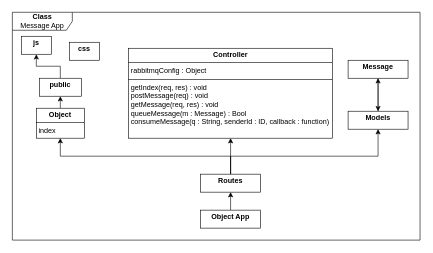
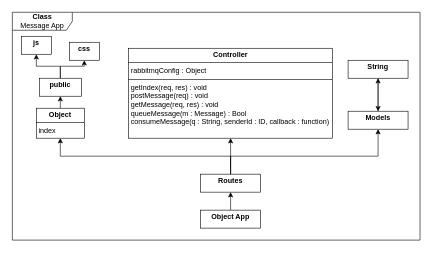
node "Message": label "Message" -> "String"
edge "public" -> "css": added
